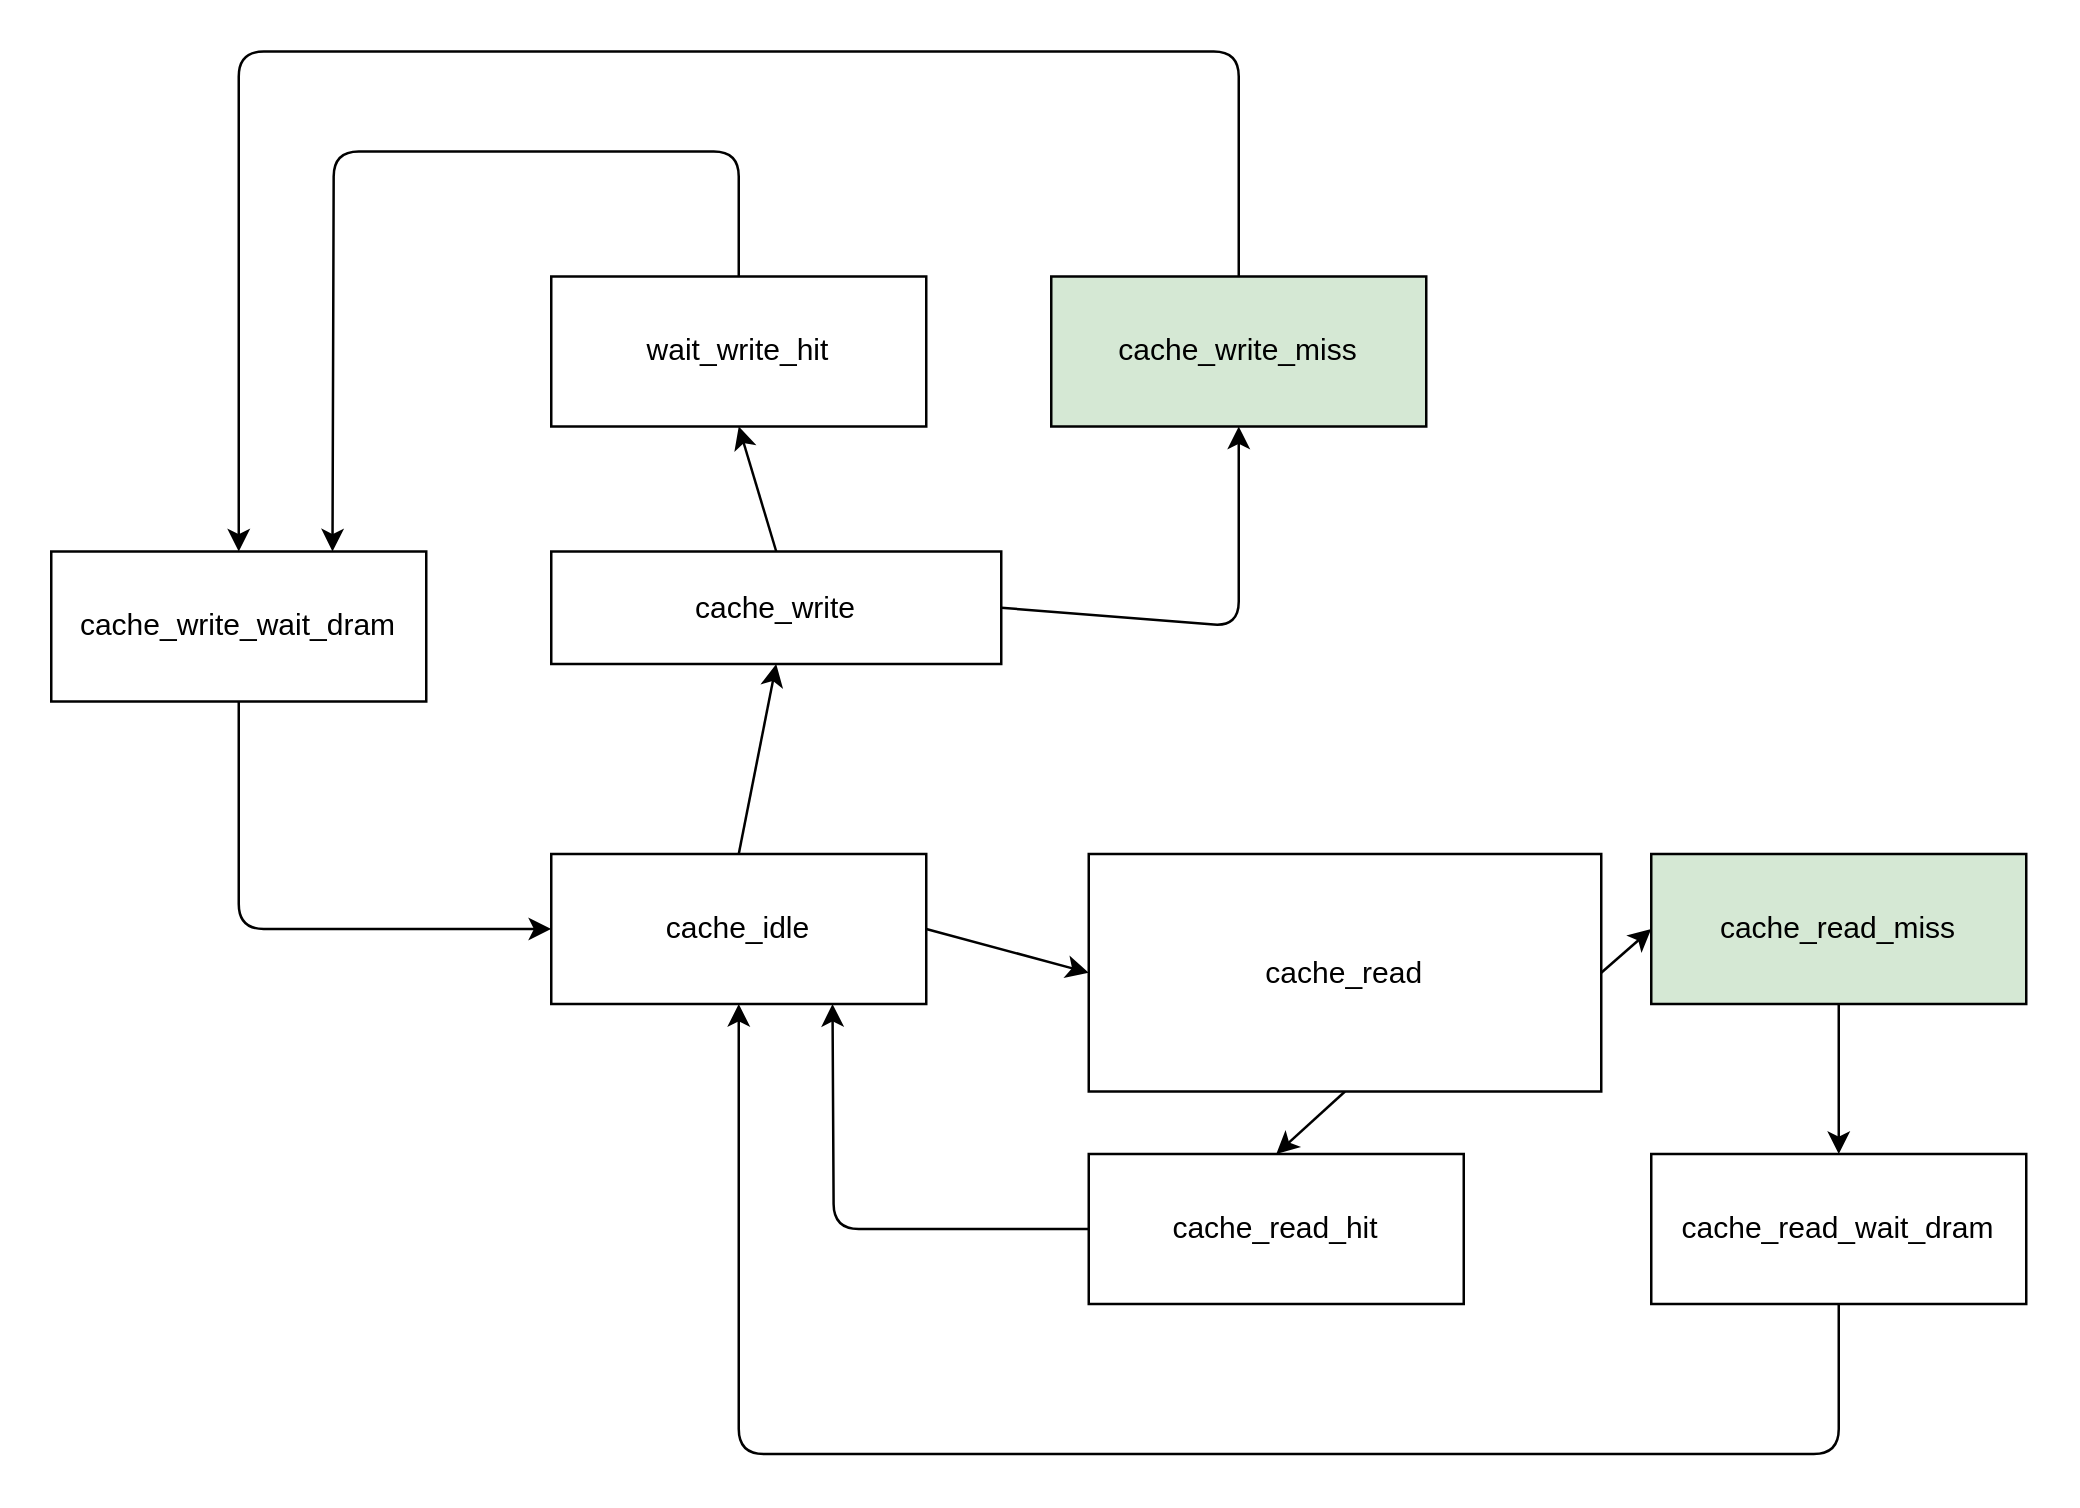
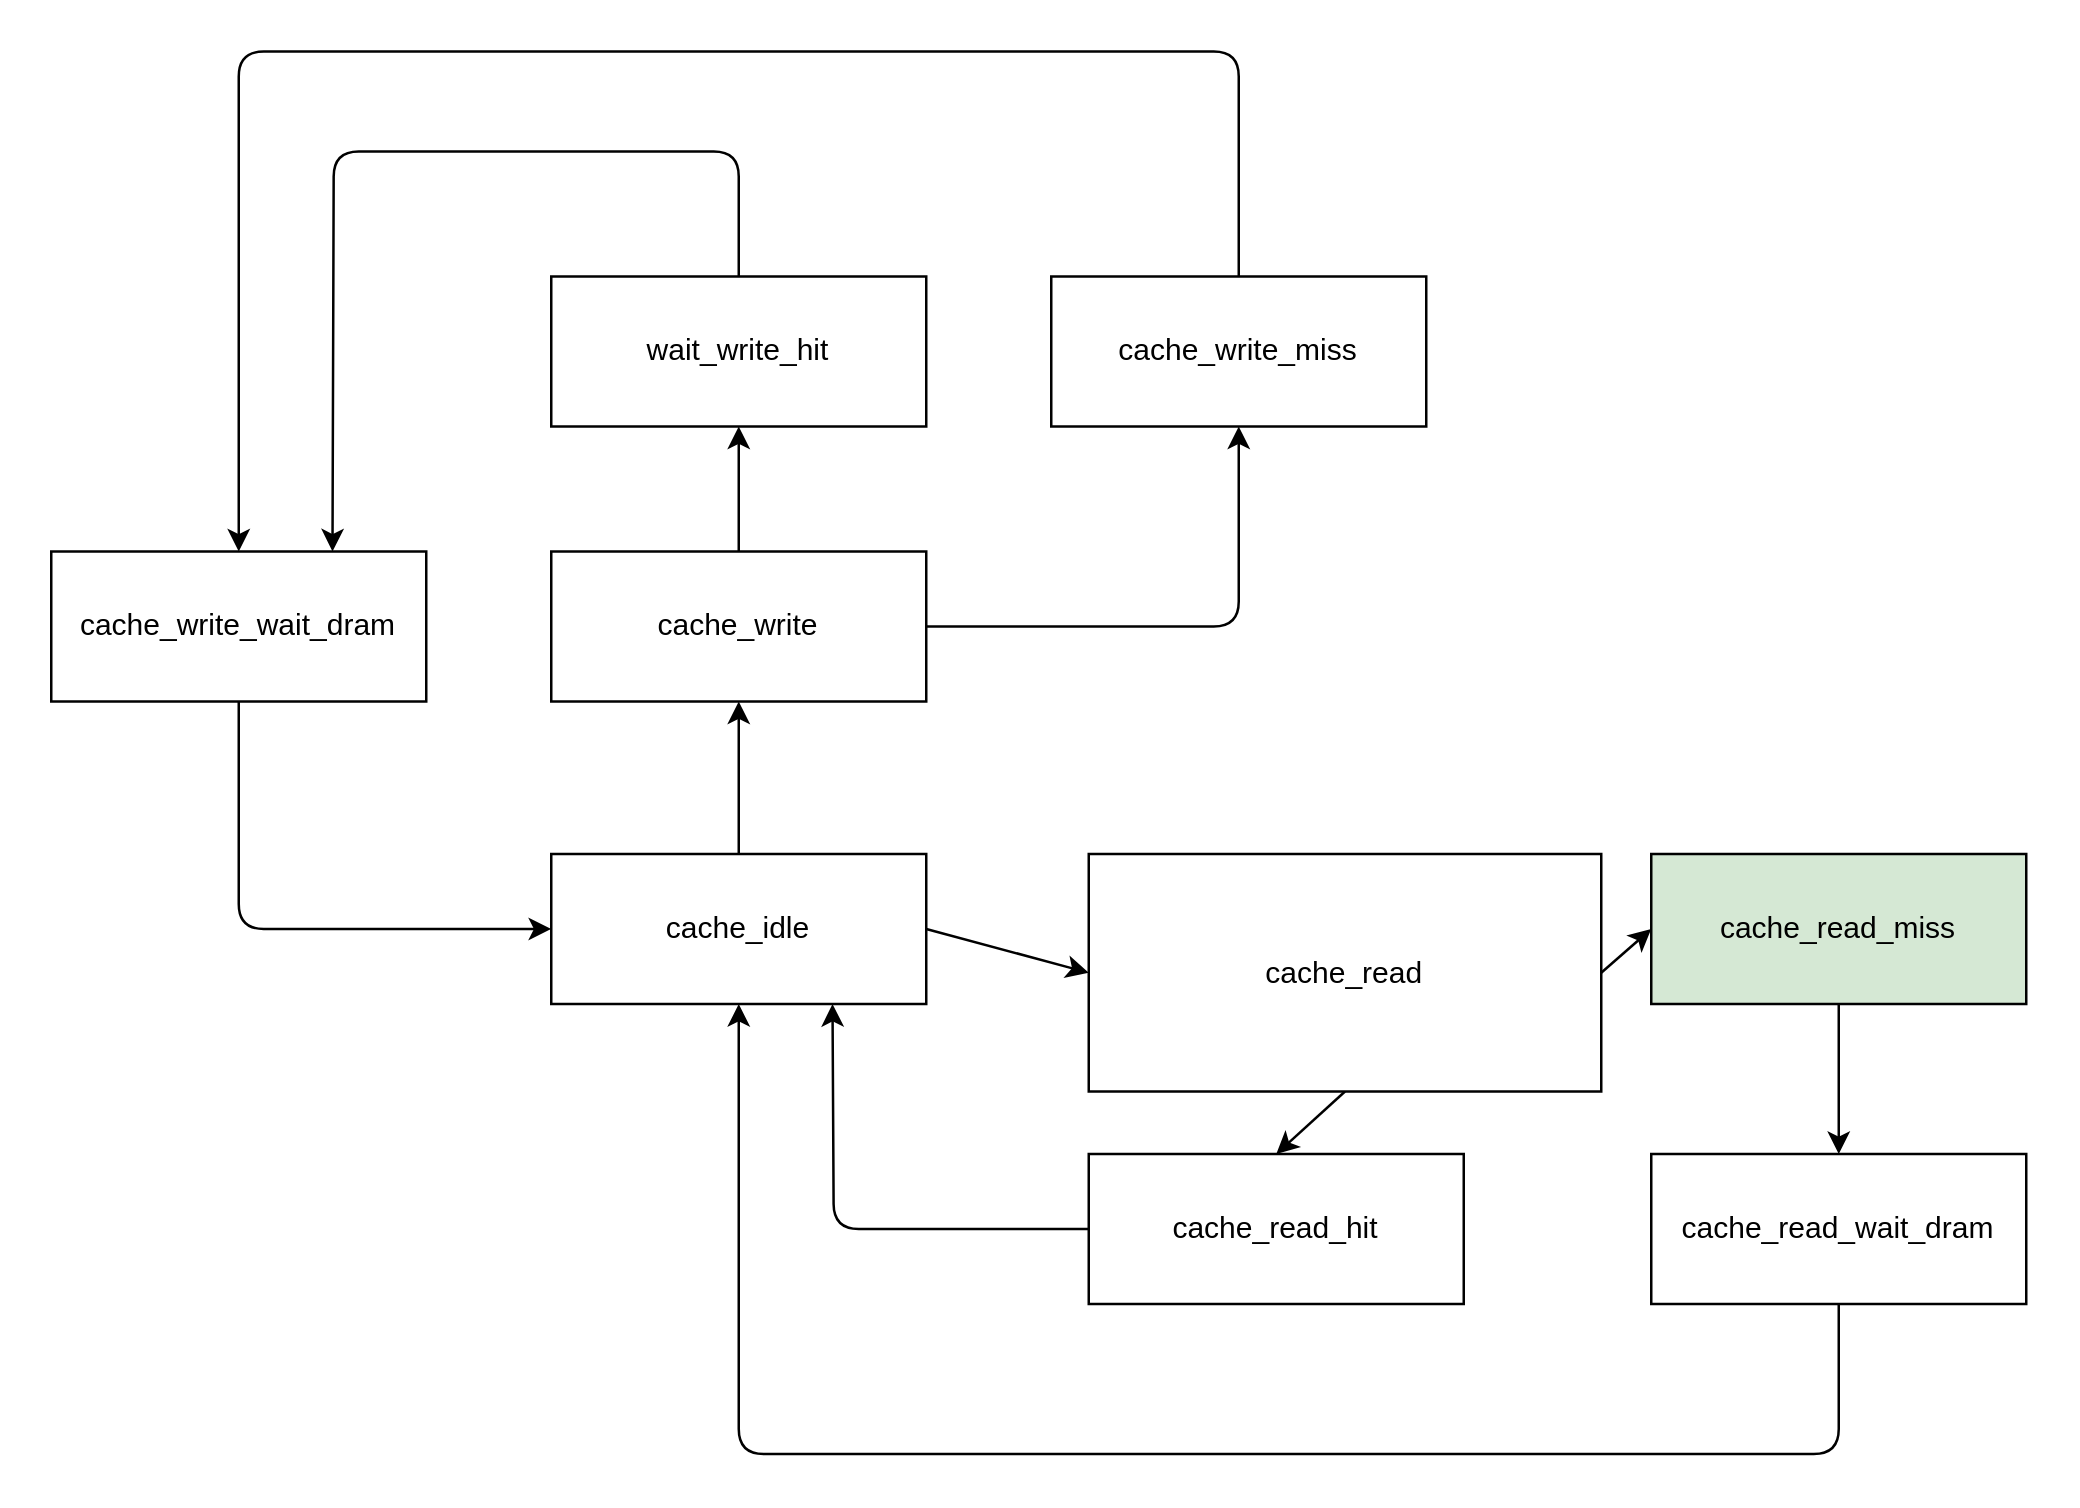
node "cache_write_miss": fillcolor #d5e8d4 -> #ffffff
node "cache_write": size 450x113 -> 375x150
